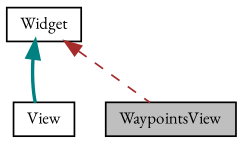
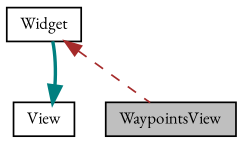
edge "View" -> "Widget": reversed
